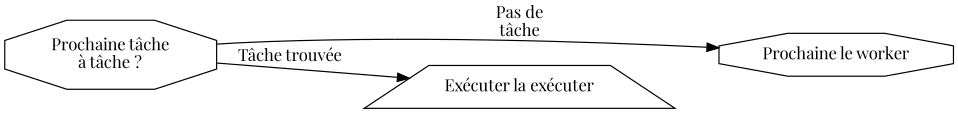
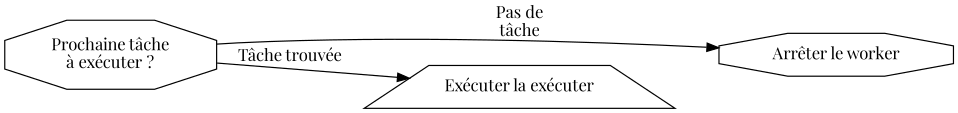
node "Prochaine tâche à tâche ?": label "Prochaine tâche à tâche ?" -> "Prochaine tâche à exécuter ?"
node "Prochaine le worker": label "Prochaine le worker" -> "Arrêter le worker"
